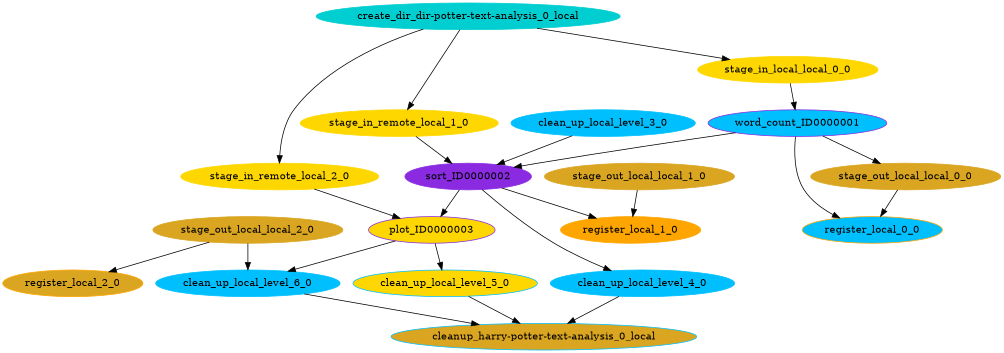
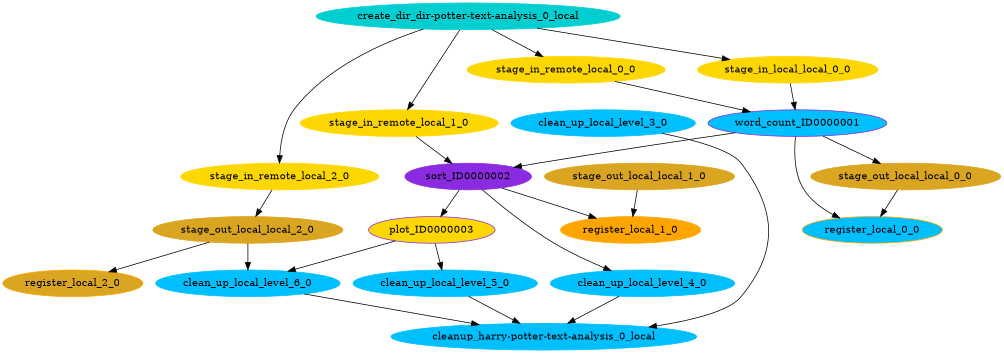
node "stage_in_remote_local_0_0": added
edge "clean_up_local_level_3_0" -> "sort_ID0000002": now "clean_up_local_level_3_0" -> "cleanup_harry-potter-text-analysis_0_local"
edge "stage_in_remote_local_2_0" -> "plot_ID0000003": now "stage_in_remote_local_2_0" -> "stage_out_local_local_2_0"
node "clean_up_local_level_5_0": fillcolor gold -> deepskyblue
node "cleanup_harry-potter-text-analysis_0_local": fillcolor goldenrod -> deepskyblue
